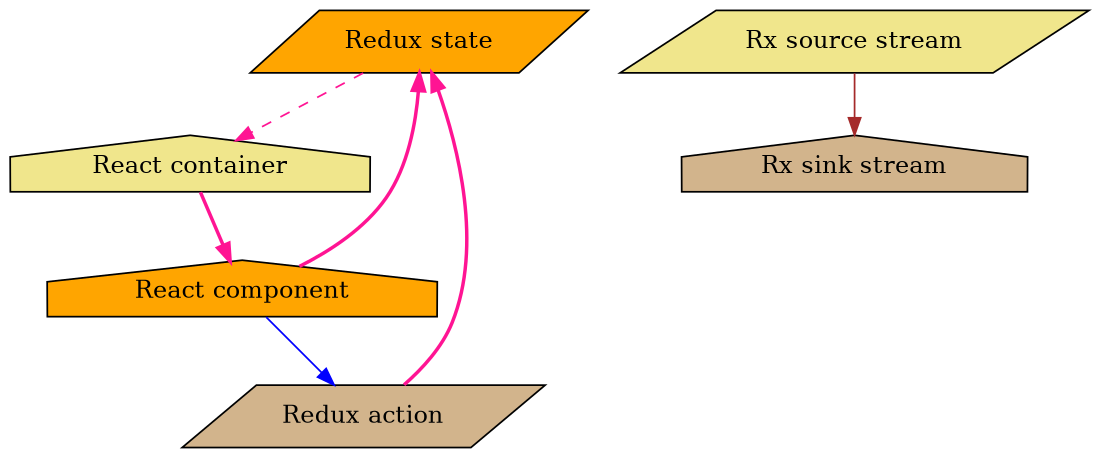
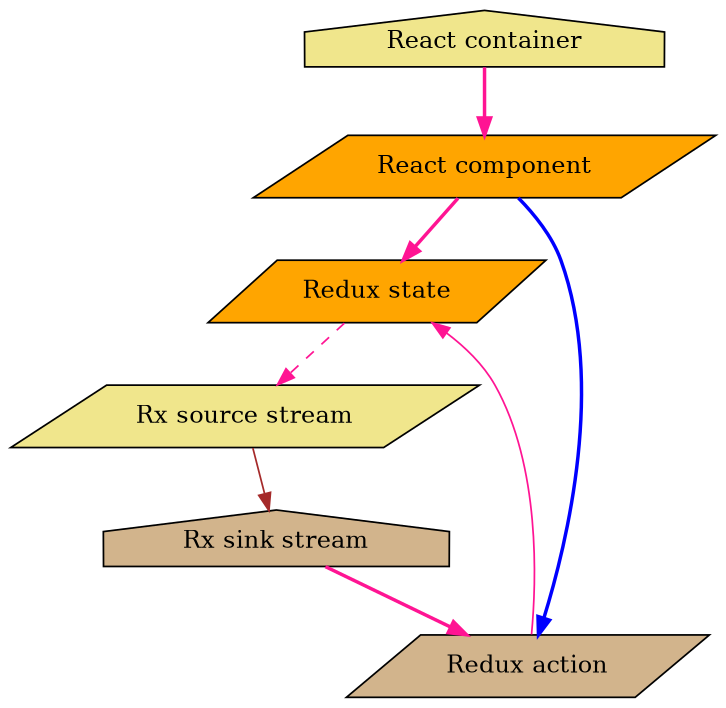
edge "Redux state" -> "React container": now "Redux state" -> "Rx source stream"
edge "Redux action" -> "Redux state": style bold -> solid
node "React component": shape house -> parallelogram
edge "React component" -> "Redux action": style solid -> bold
edge "Rx sink stream" -> "Redux action": added
